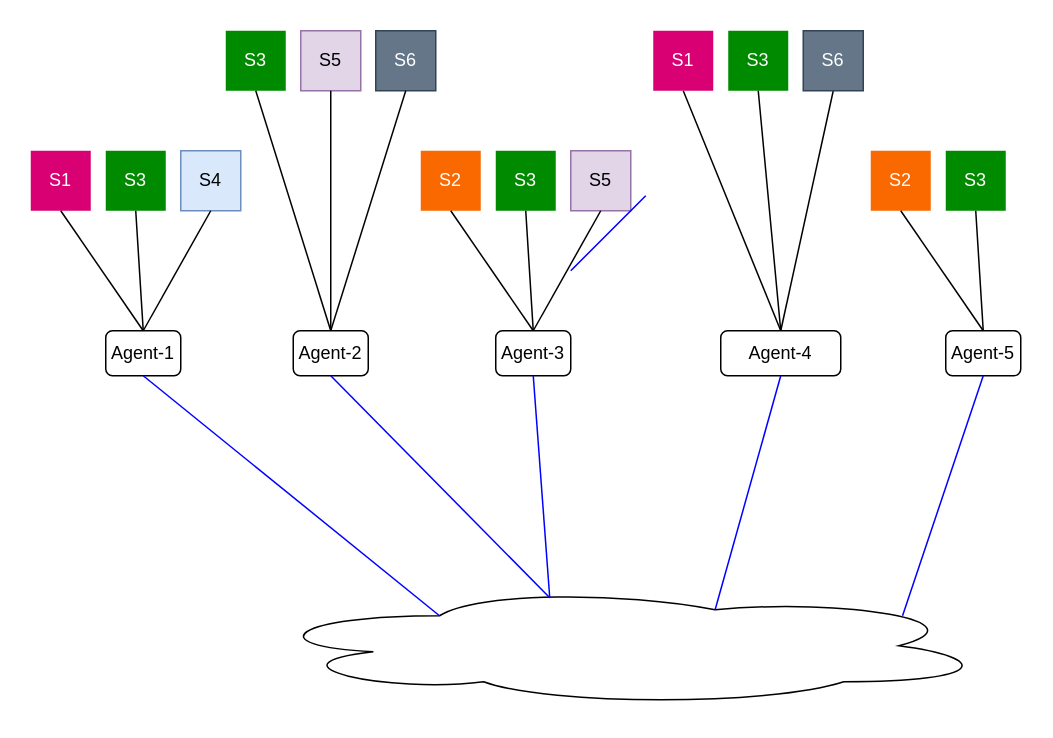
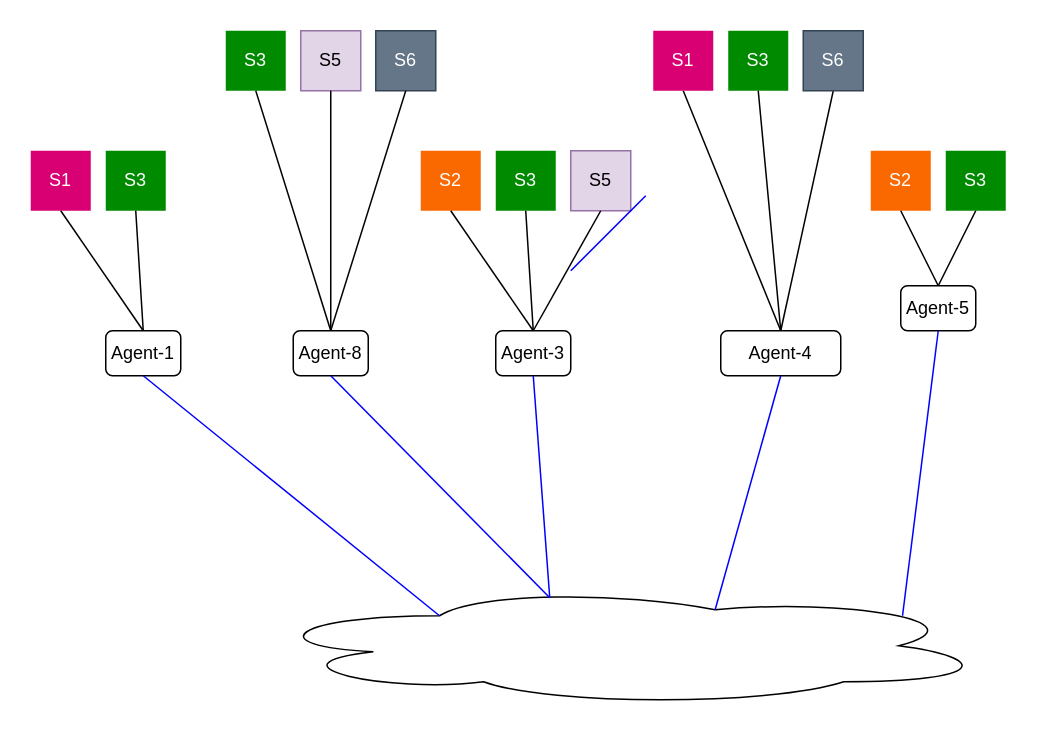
node "S4": removed
edge "S4" -- "Agent-1": removed
node "Agent-2": label "Agent-2" -> "Agent-8"
node "Agent-5": moved (983, 353) -> (938, 308)
